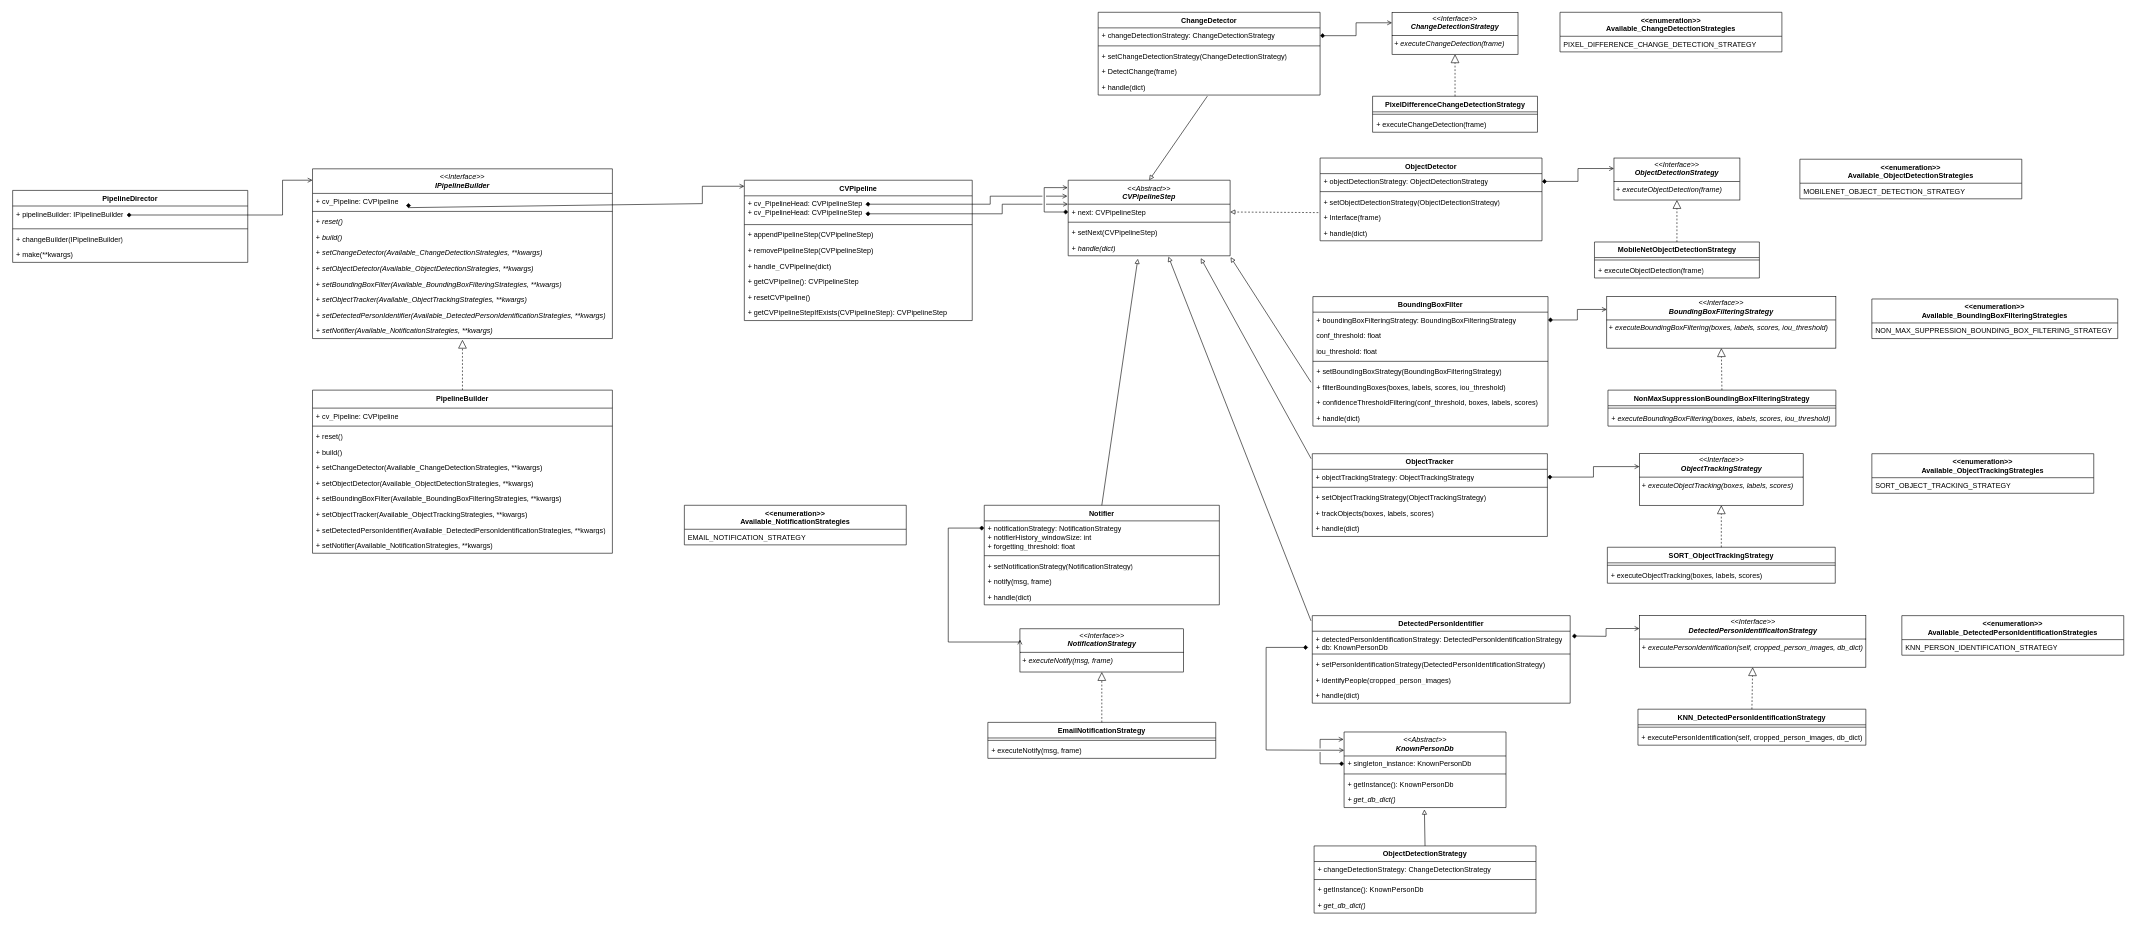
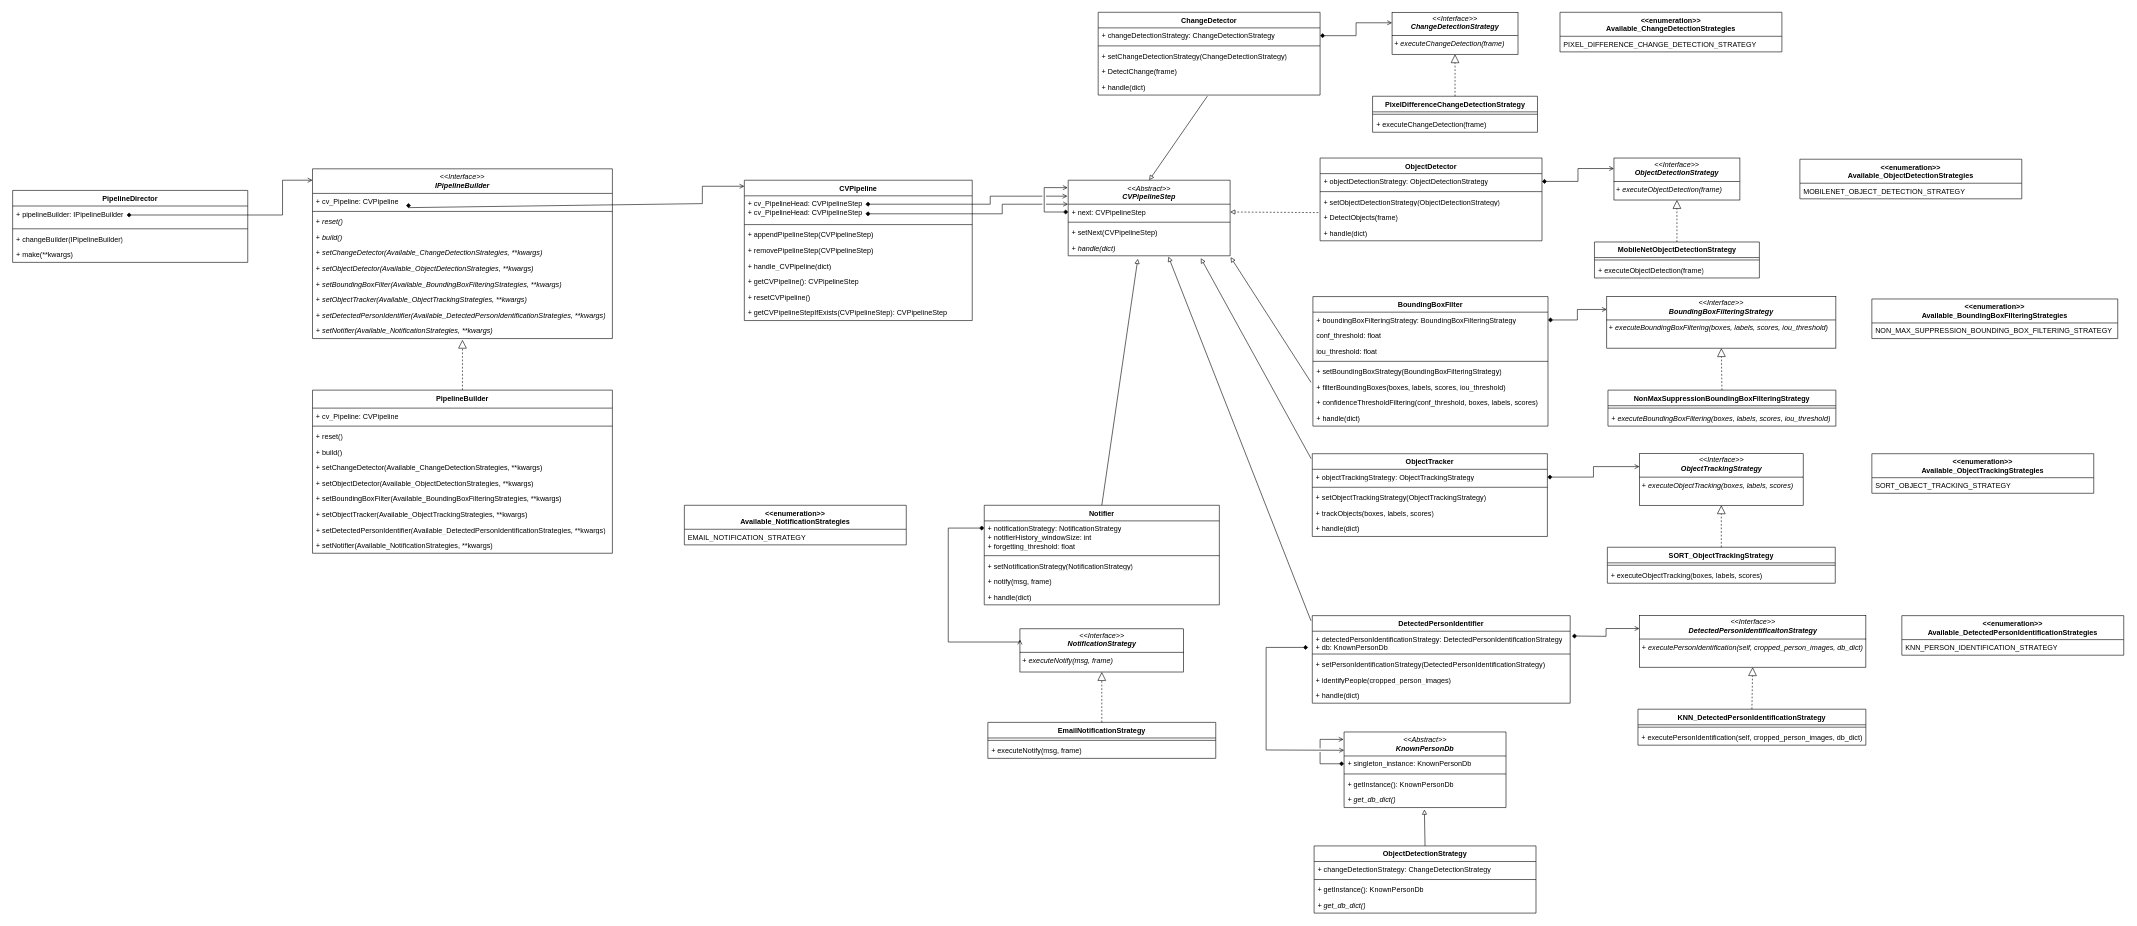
node "+ Interface(frame)": label "+ Interface(frame)" -> "+ DetectObjects(frame)"
